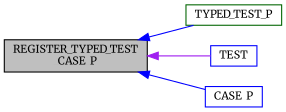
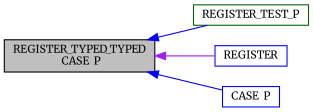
node "TYPED_TEST_P": label "TYPED_TEST_P" -> "REGISTER_TEST_P"
node "REGISTER_TYPED_TEST _CASE_P": label "REGISTER_TYPED_TEST _CASE_P" -> "REGISTER_TYPED_TYPED _CASE_P"
node "TEST": label "TEST" -> "REGISTER"
